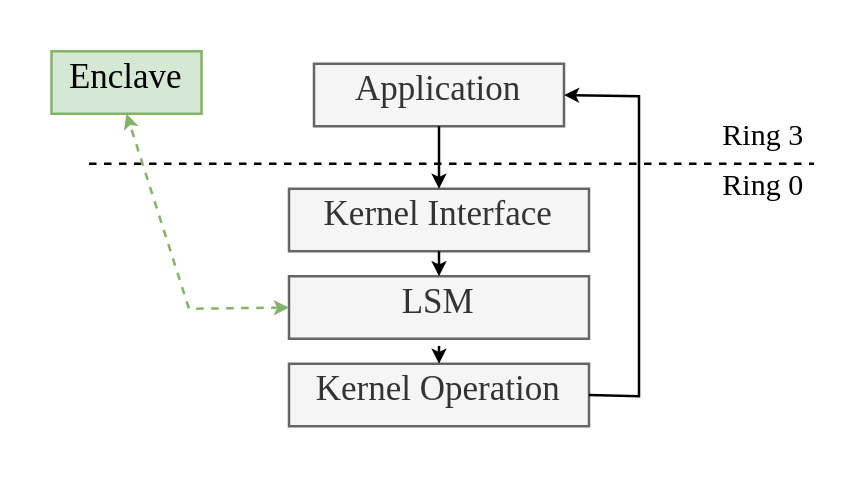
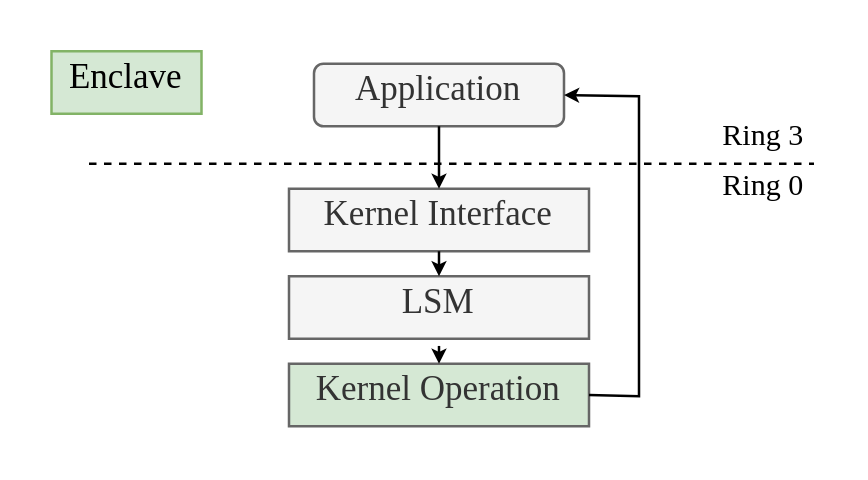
node "Application": shape rectangle -> rounded rectangle
edge "Enclave" -- "LSM": removed
node "Kernel Operation": fillcolor #f5f5f5 -> #d5e8d4
